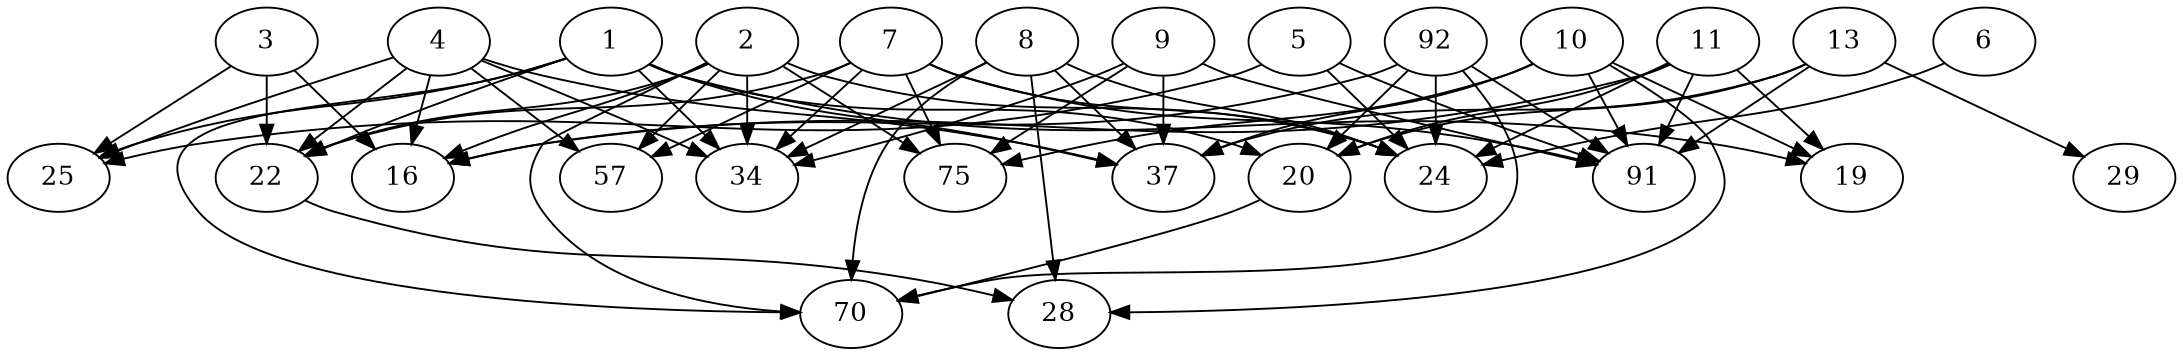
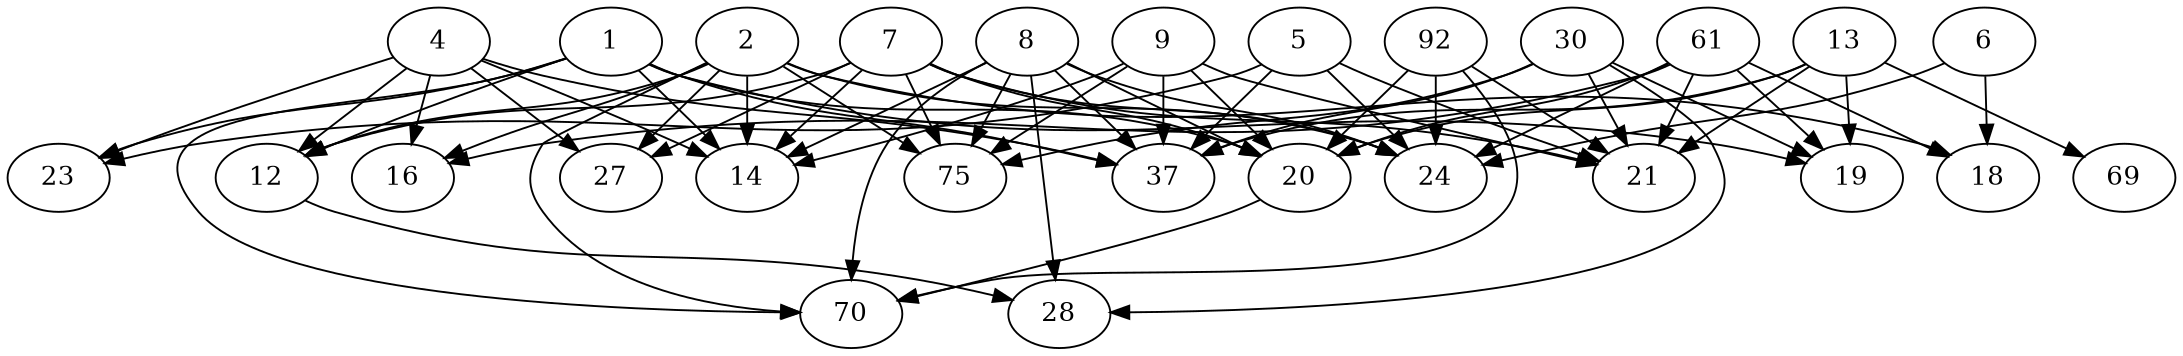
node "3": removed
node "10": label "10" -> "30"
node "11": label "11" -> "61"
edge "9" -> "20": added
edge "5" -> "37": added
edge "13" -> "19": added
edge "8" -> "75": added
edge "8" -> "20": added
edge "7" -> "20": added
edge "92" -> "16": removed
node "25": label "25" -> "23"
node "22": label "22" -> "12"
node "57": label "57" -> "27"
node "34": label "34" -> "14"
node "91": label "91" -> "21"
node "18": added
node "29": label "29" -> "69"
